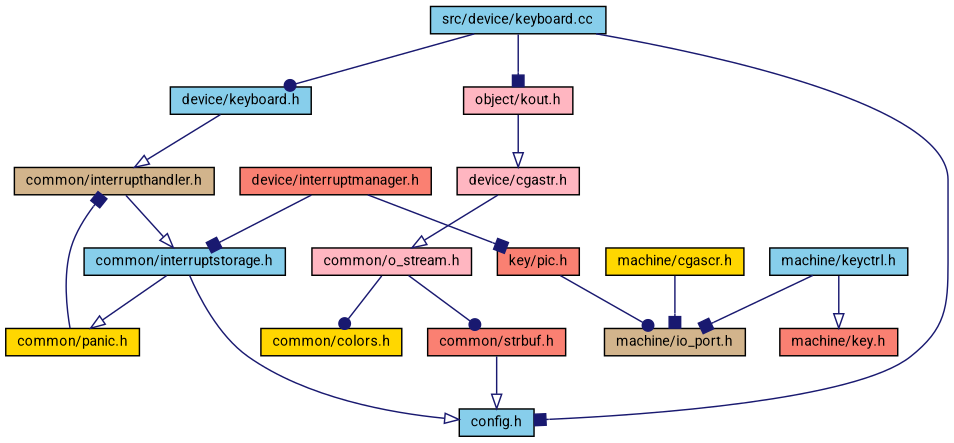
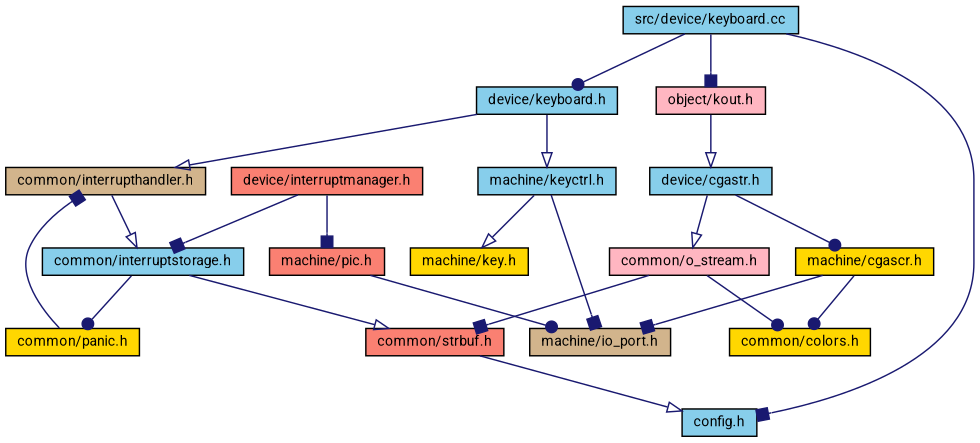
edge "device/keyboard.h" -> "machine/keyctrl.h": added
node "device/cgastr.h": fillcolor lightpink -> skyblue
edge "device/cgastr.h" -> "machine/cgascr.h": added
node "key/pic.h": label "key/pic.h" -> "machine/pic.h"
edge "common/interruptstorage.h" -> "common/panic.h": arrowhead onormal -> dot
edge "common/o_stream.h" -> "common/strbuf.h": arrowhead dot -> box
edge "machine/cgascr.h" -> "common/colors.h": added
node "machine/key.h": fillcolor salmon -> gold
edge "common/interruptstorage.h" -> "config.h": now "common/interruptstorage.h" -> "common/strbuf.h"
